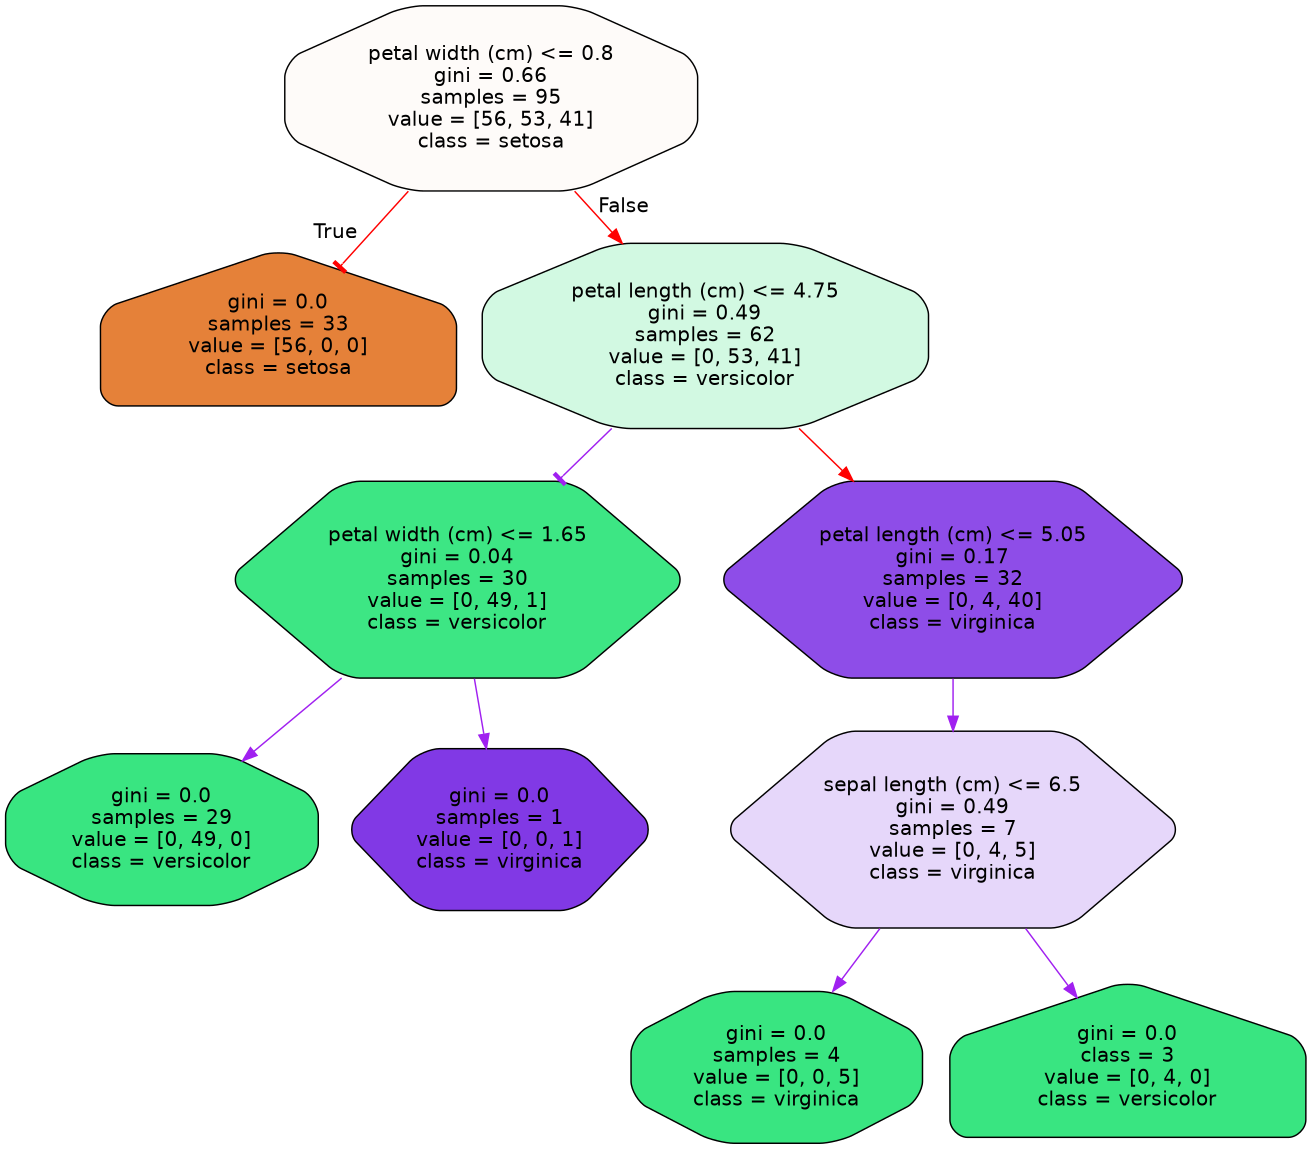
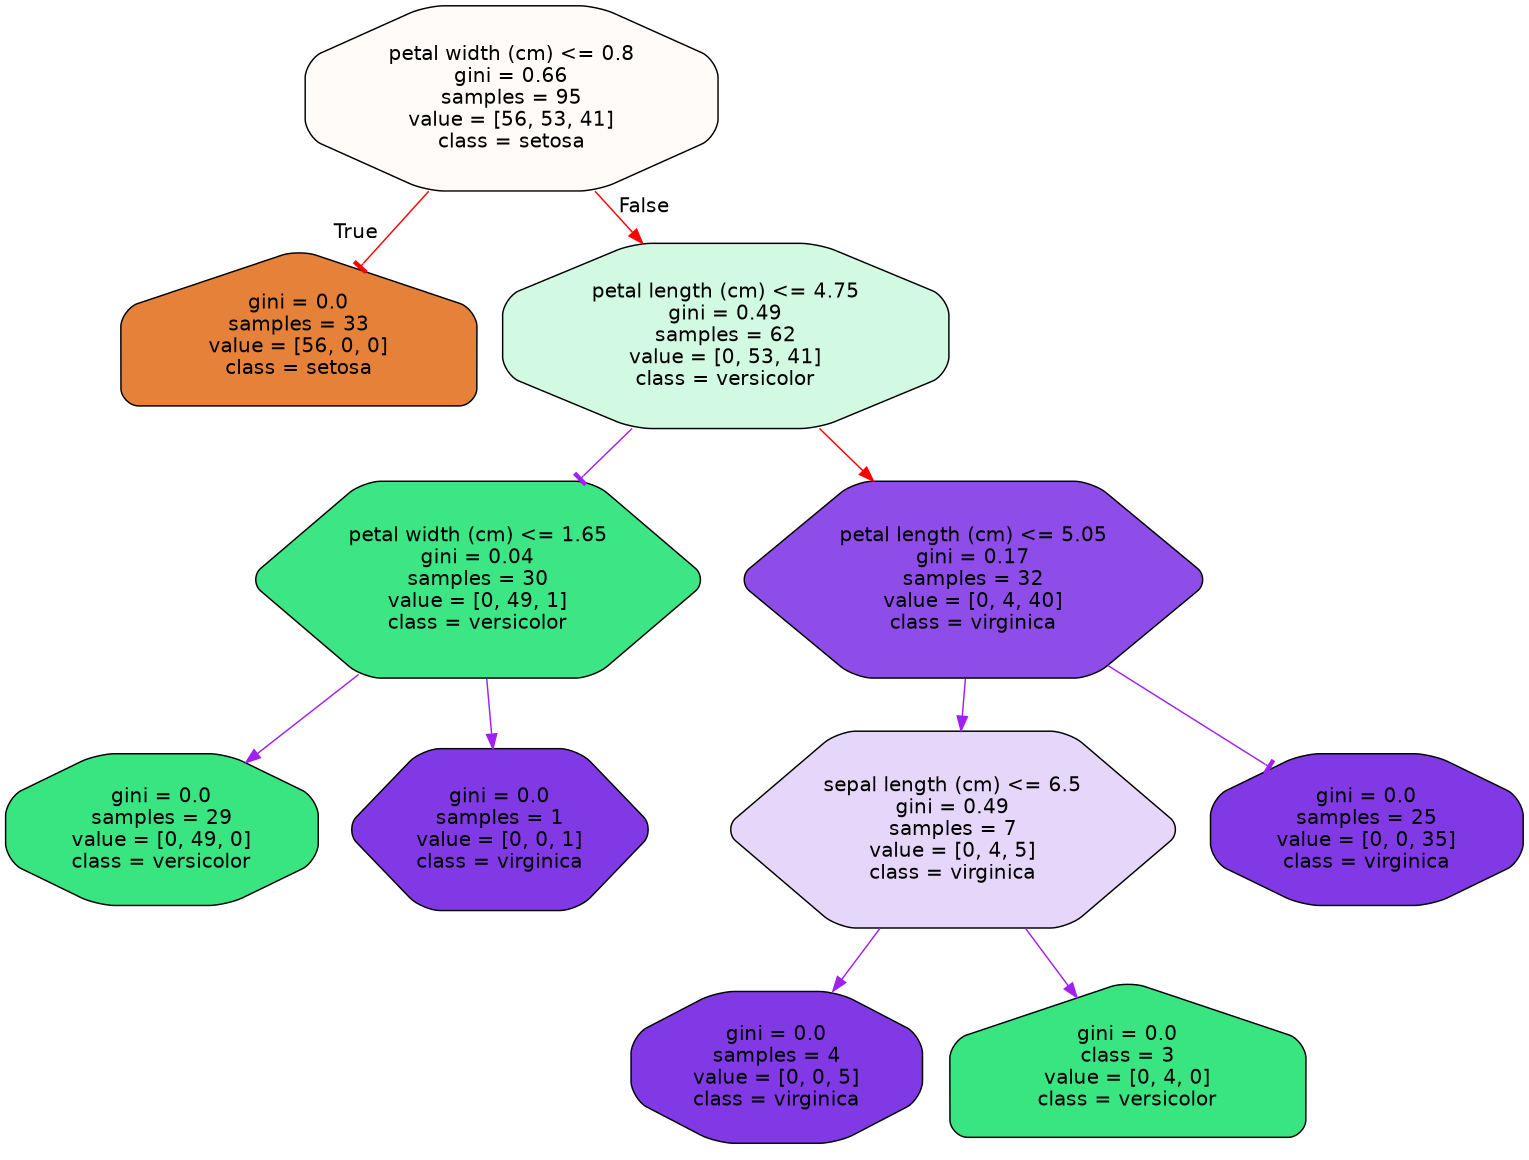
node "gini = 0.0 samples = 25 value = [0, 0, 35] class = virginica": added
node "gini = 0.0 samples = 4 value = [0, 0, 5] class = virginica": fillcolor #39e581 -> #8139e5
